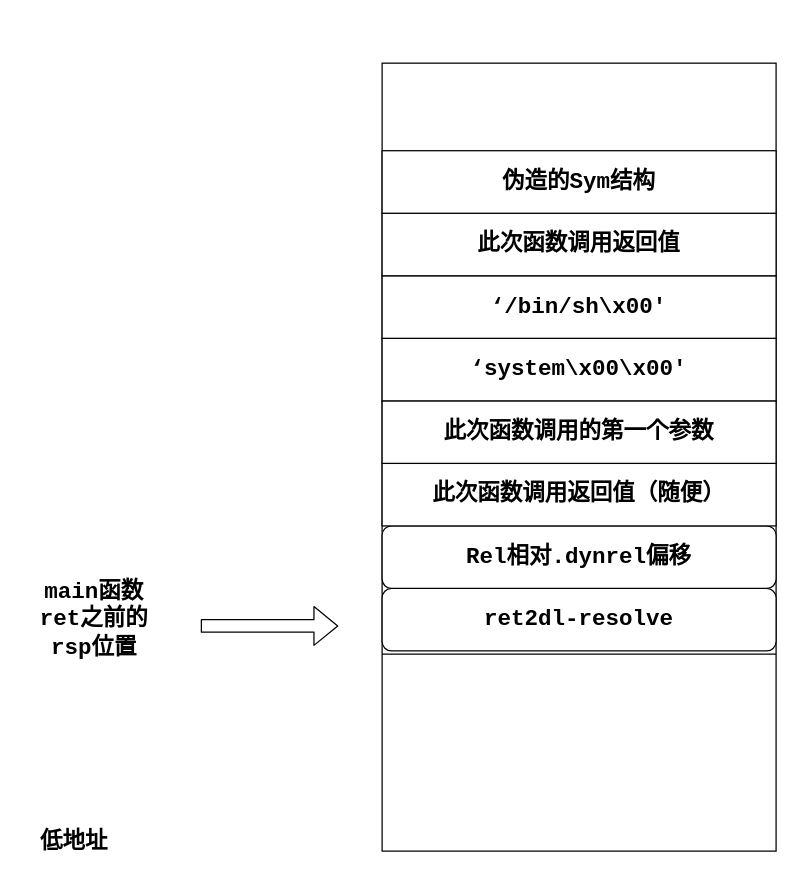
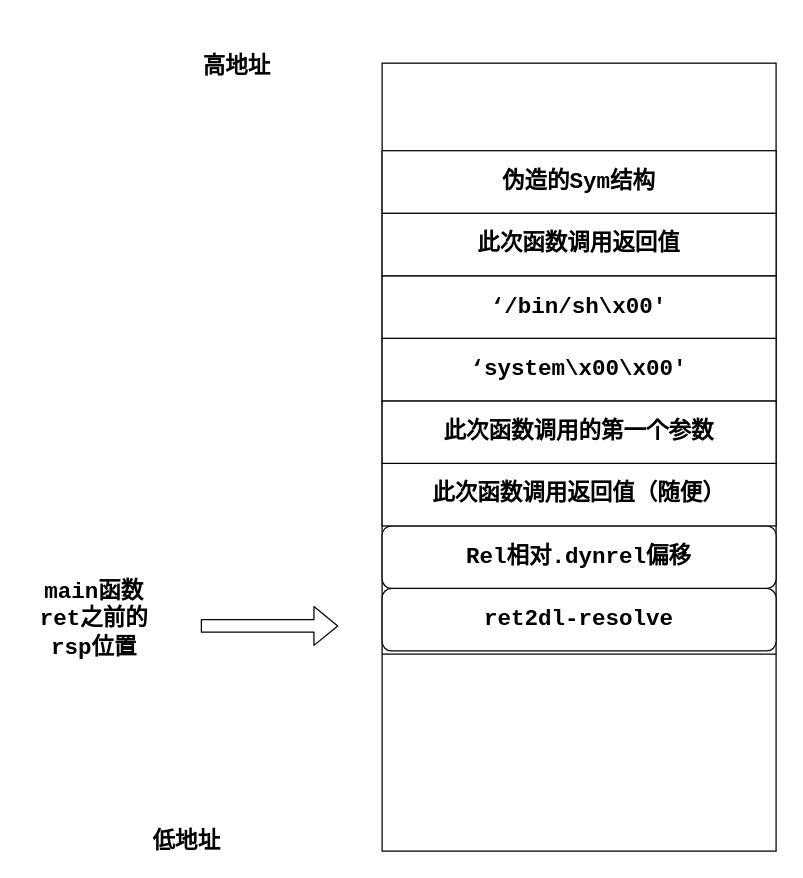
node "高地址": added
node "低地址": moved (76, 826) -> (188, 826)
